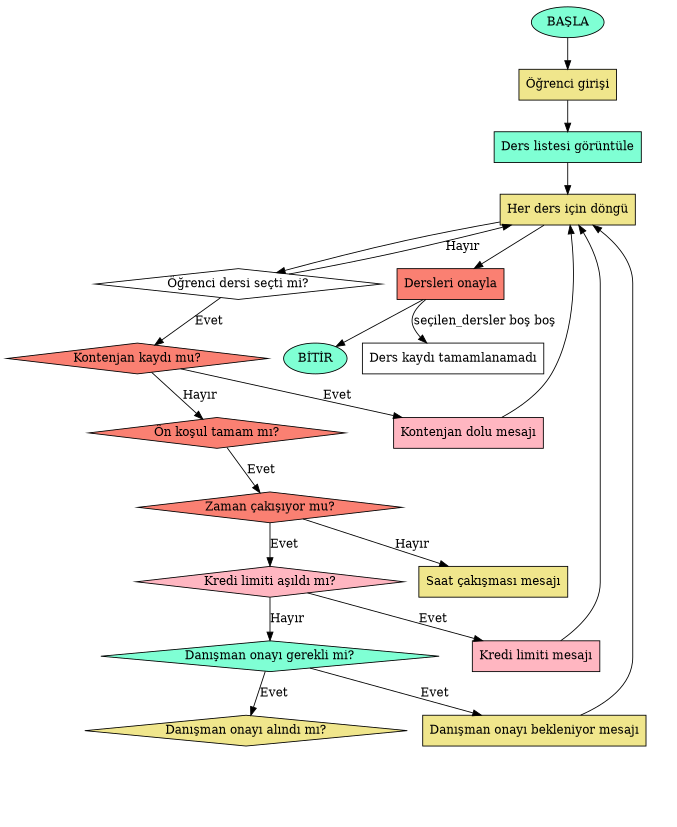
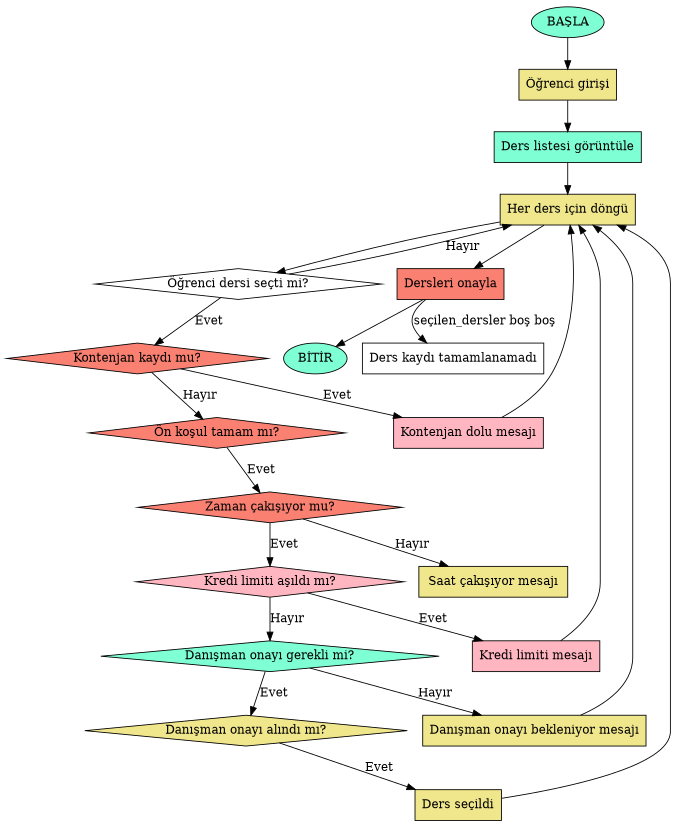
node "Saat çakışması mesajı": label "Saat çakışması mesajı" -> "Saat çakışıyor mesajı"
edge "Danışman onayı gerekli mi?" -> "Danışman onayı bekleniyor mesajı": label "Evet" -> "Hayır"
node "Ders seçildi": added
